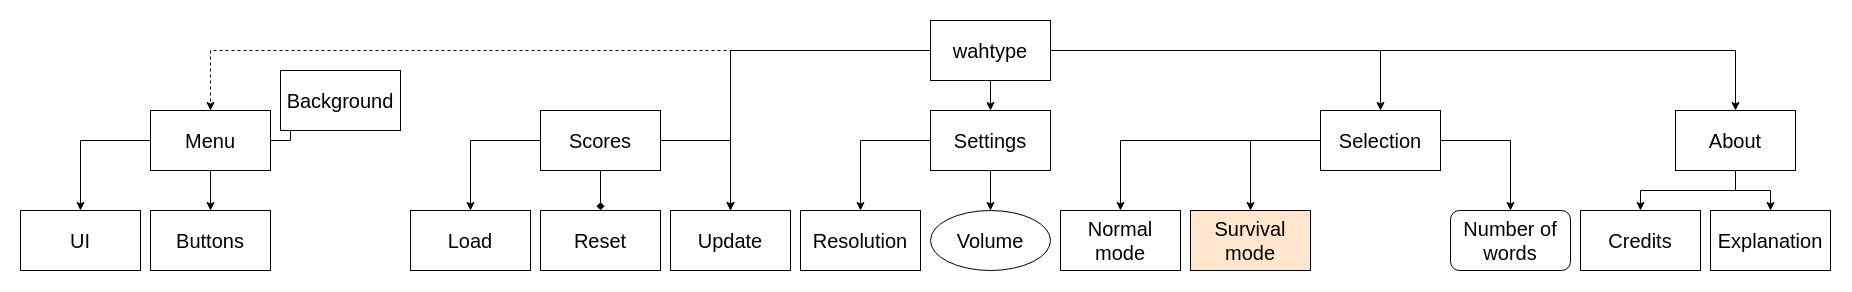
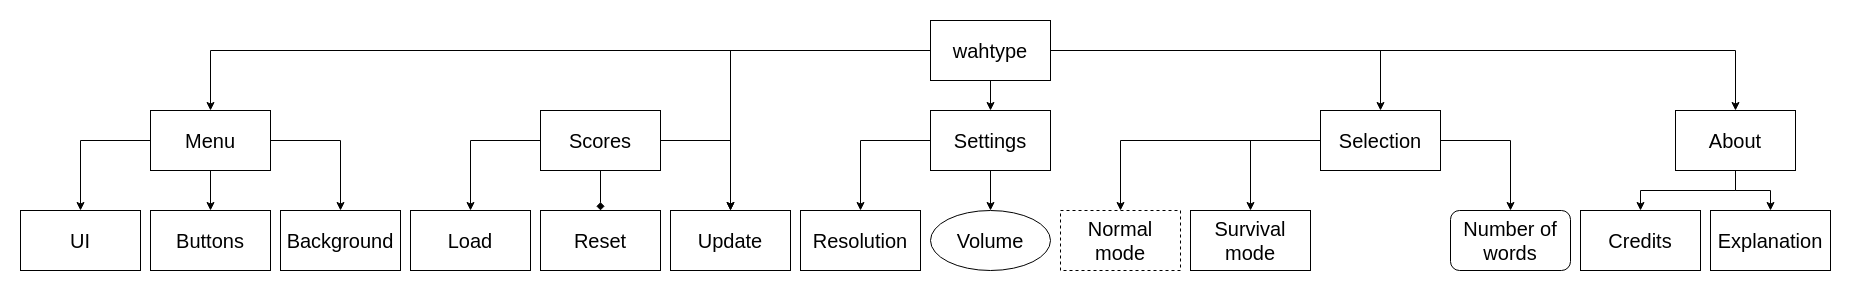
edge "wahtype" -> "Menu": style dashed -> solid
node "Background": moved (341, 101) -> (341, 241)
node "Normal mode": style solid -> dashed
node "Survival mode": fillcolor #ffe6cc -> #ffffff
